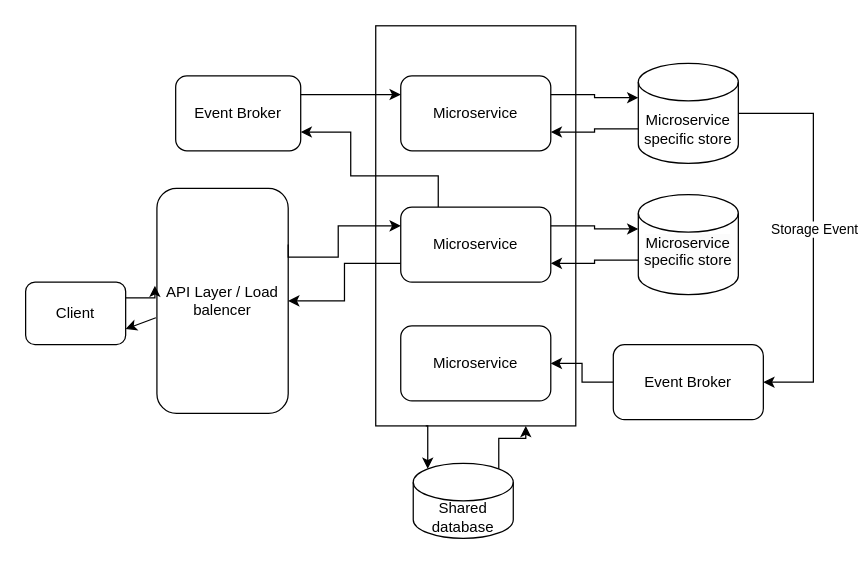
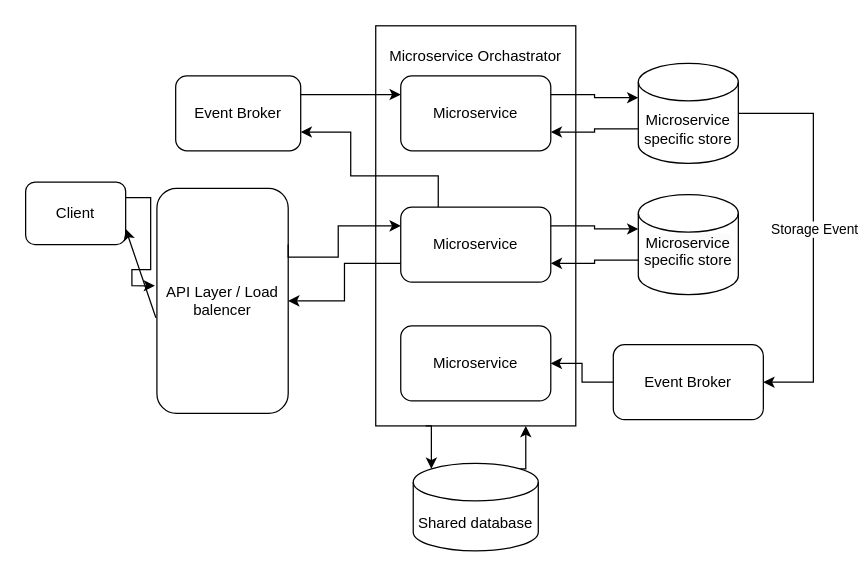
node "Microservice Orchastrator": added
node "Client": moved (76, 313) -> (76, 213)
node "Shared database": size 100x75 -> 125x88
